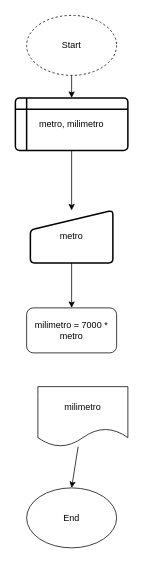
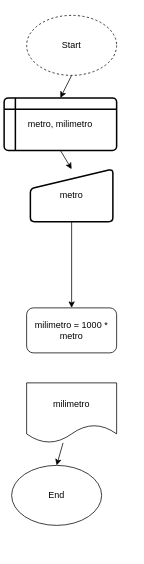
node "metro, milimetro": moved (72, 124) -> (60, 124)
node "metro": moved (72, 237) -> (72, 195)
node "milimetro = 7000 * metro": label "milimetro = 7000 * metro" -> "milimetro = 1000 * metro"
node "milimetro": moved (83, 417) -> (72, 413)
node "End": moved (72, 518) -> (57, 495)
